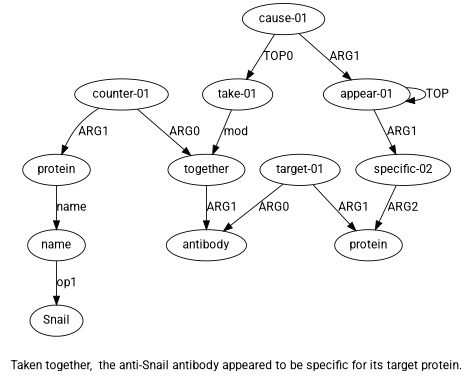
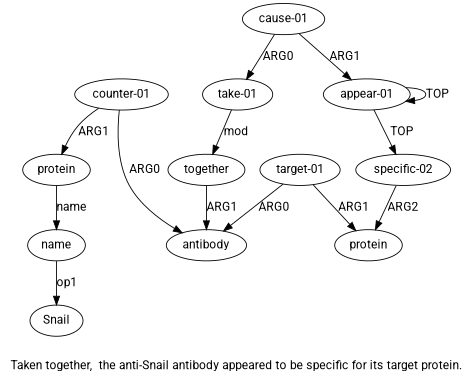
edge "cause-01" -> "take-01": label "TOP0" -> "ARG0"
edge "counter-01" -> "together": now "counter-01" -> "antibody"
edge "appear-01" -> "specific-02": label "ARG1" -> "TOP"
